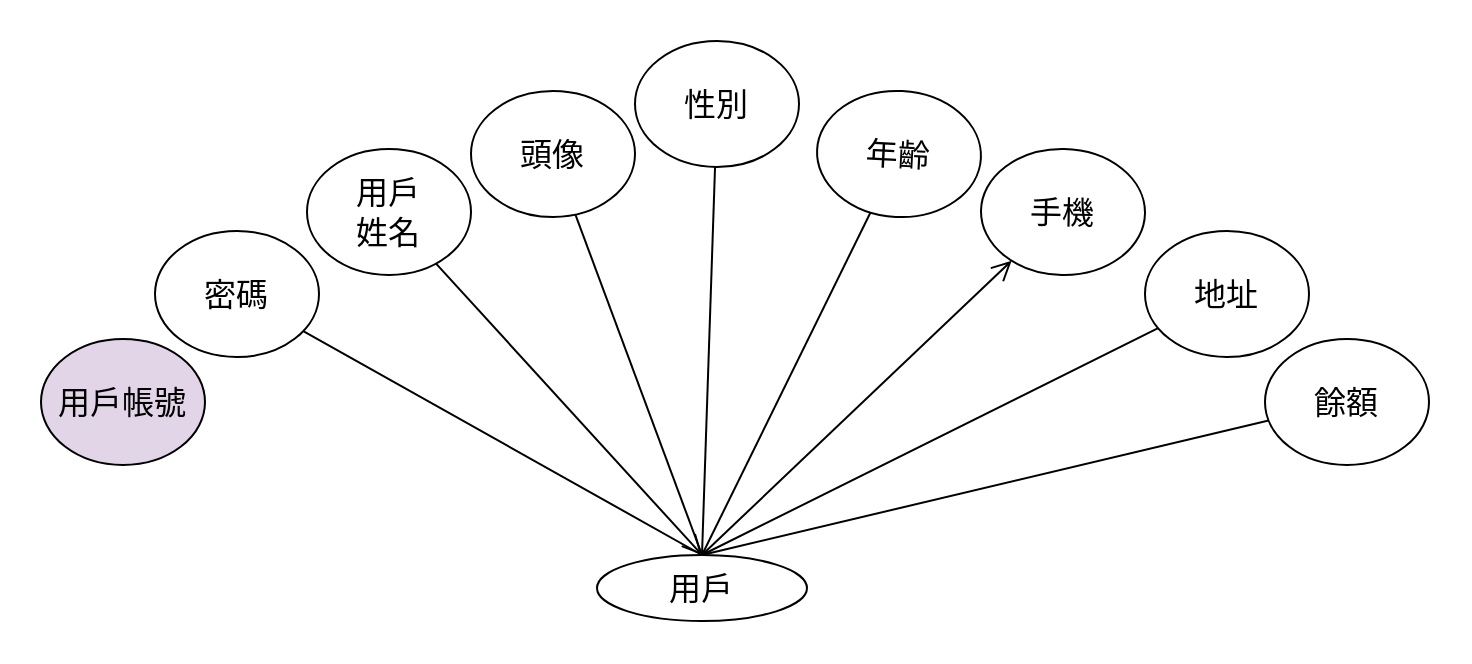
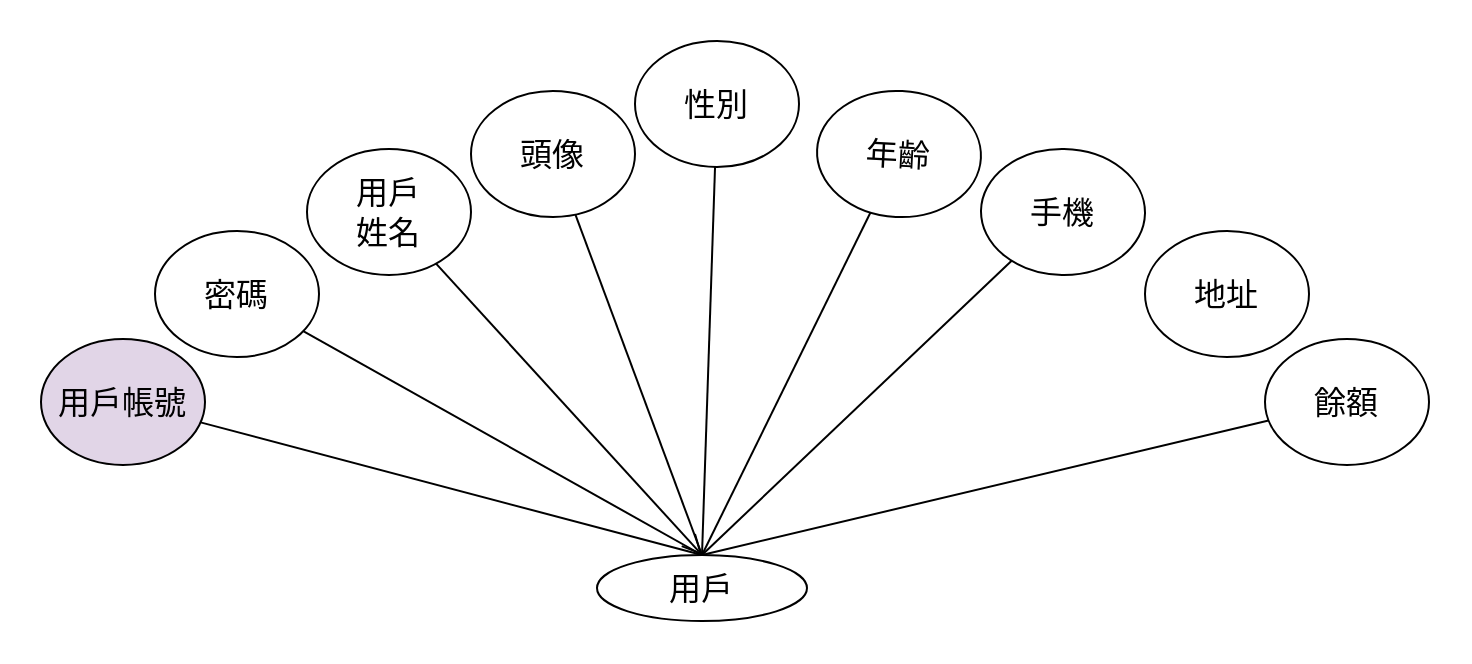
edge "用戶" -> "手機": arrowhead open -> none
edge "地址" -- "用戶": removed
edge "用戶帳號" -- "用戶": added
